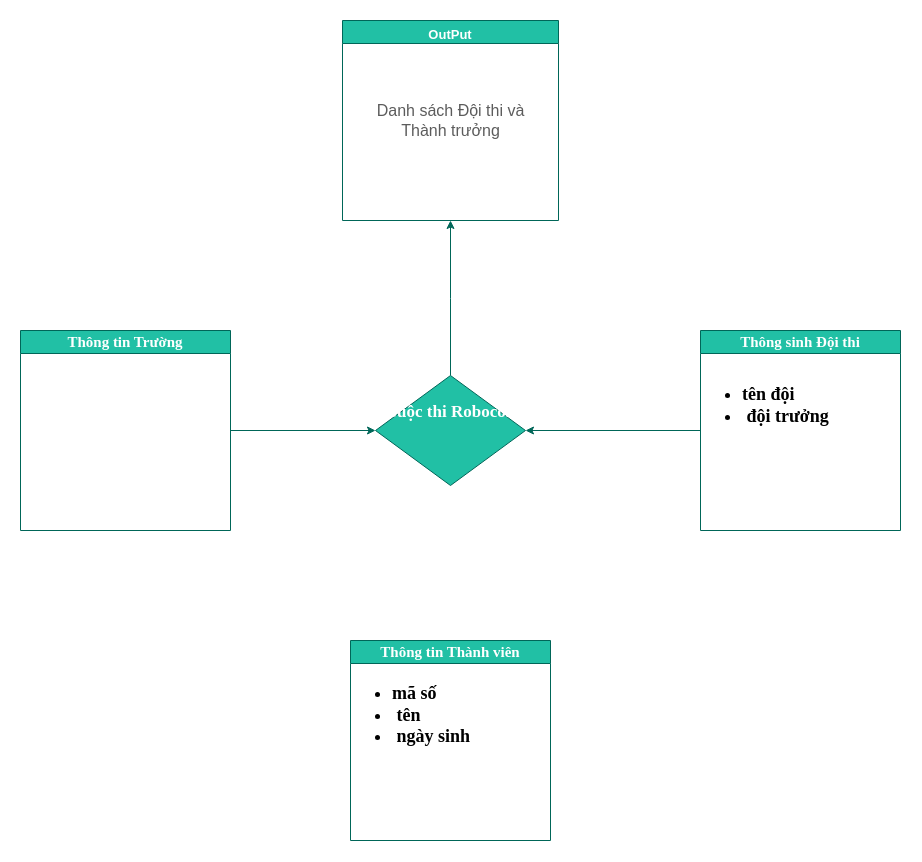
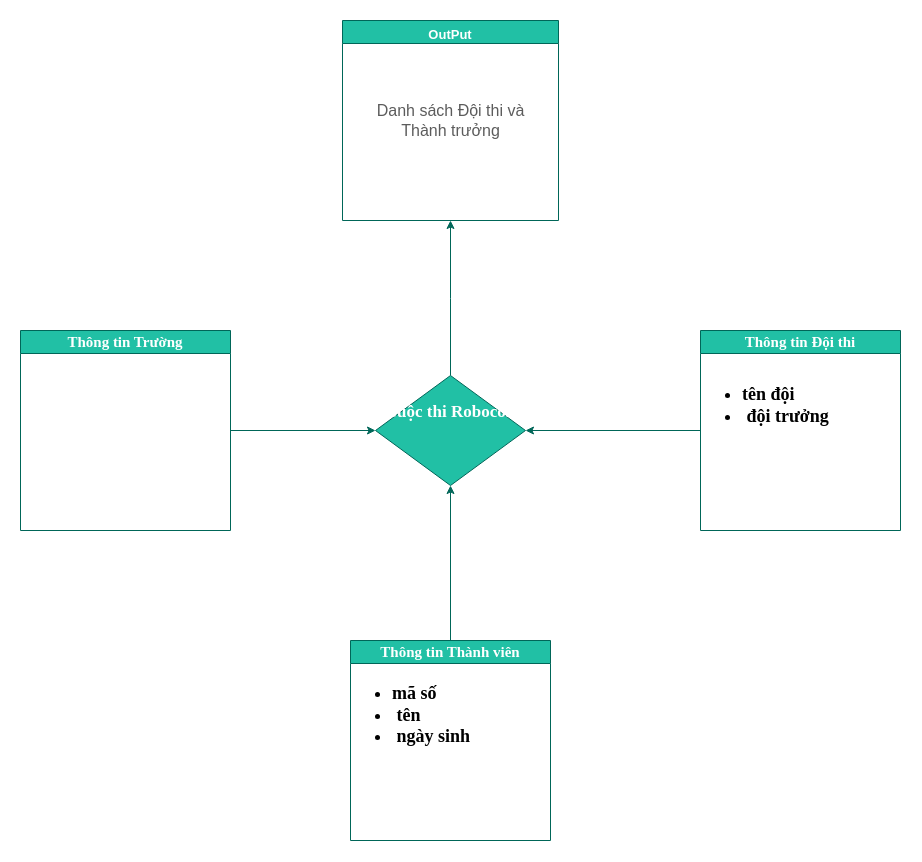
node "Thông sinh Đội thi": label "Thông sinh Đội thi" -> "Thông tin Đội thi"
edge "Thông tin Thành viên" -> "Cuộc thi Robocon": added
